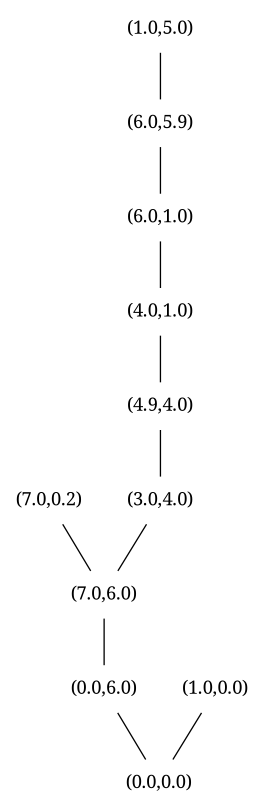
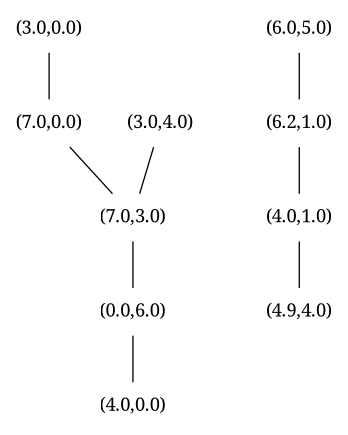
node "(3.0,0.0)": added
node "(1.0,5.0)": removed
node "(6.0,5.9)": label "(6.0,5.9)" -> "(6.0,5.0)"
node "(6.0,1.0)": label "(6.0,1.0)" -> "(6.2,1.0)"
edge "(4.9,4.0)" -- "(3.0,4.0)": removed
node "(7.0,0.2)": label "(7.0,0.2)" -> "(7.0,0.0)"
node "(7.0,6.0)": label "(7.0,6.0)" -> "(7.0,3.0)"
node "(1.0,0.0)": removed
node "(0.0,0.0)": label "(0.0,0.0)" -> "(4.0,0.0)"
